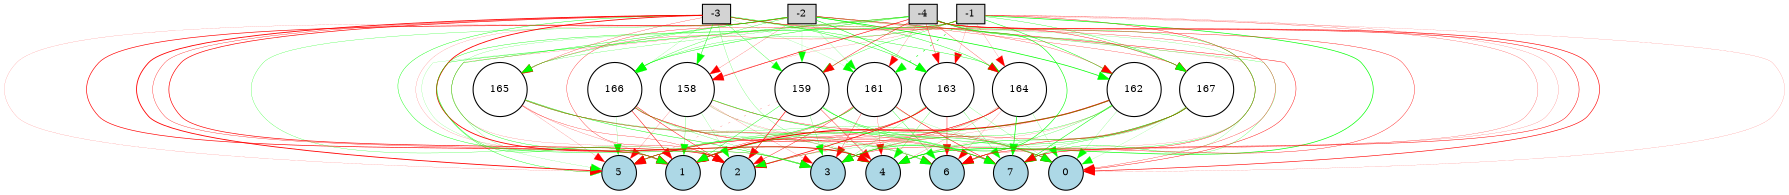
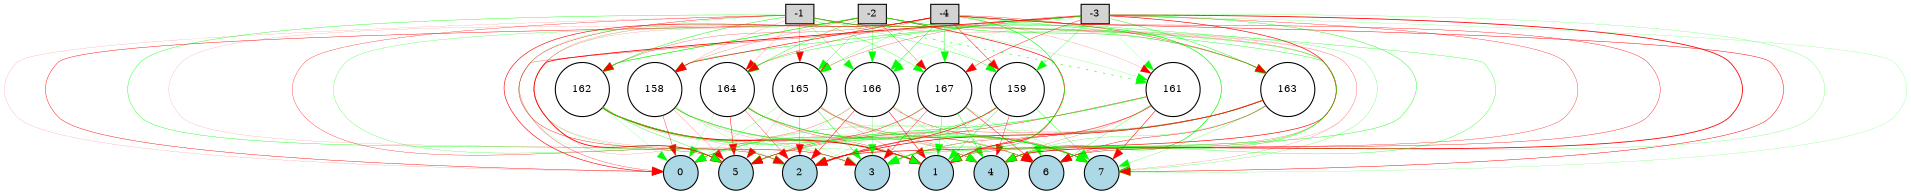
edge "167" -> "5": added
